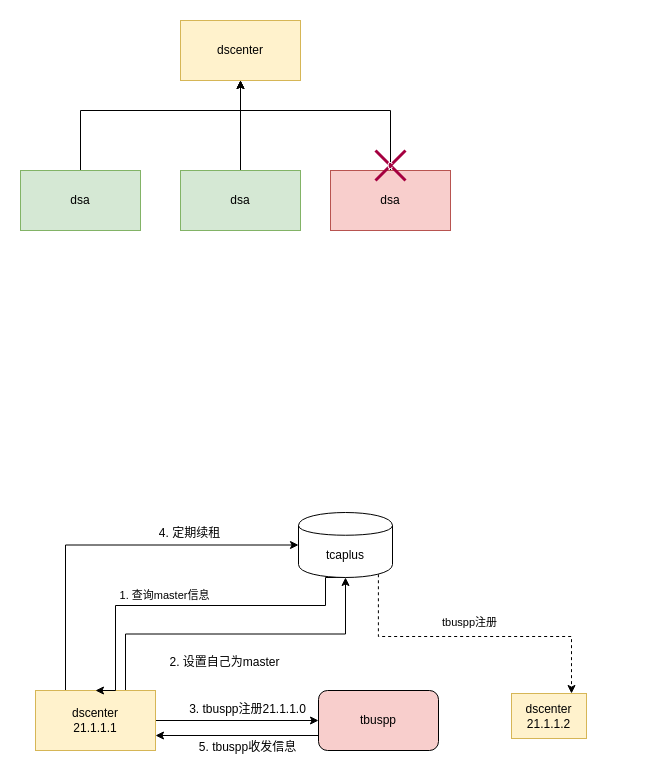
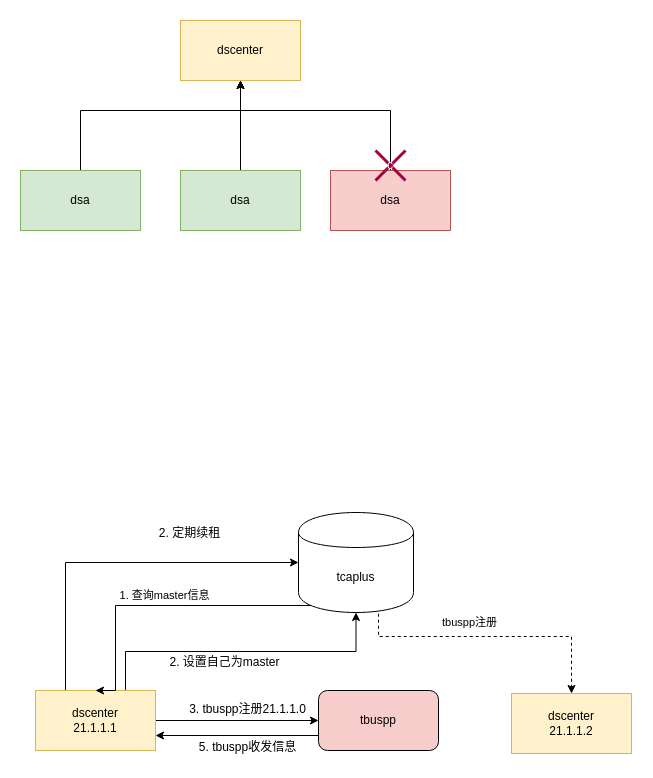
node "4. 定期续租": label "4. 定期续租" -> "2. 定期续租"
node "tcaplus": size 94x65 -> 115x100
node "dscenter 21.1.1.2": size 75x45 -> 120x60
